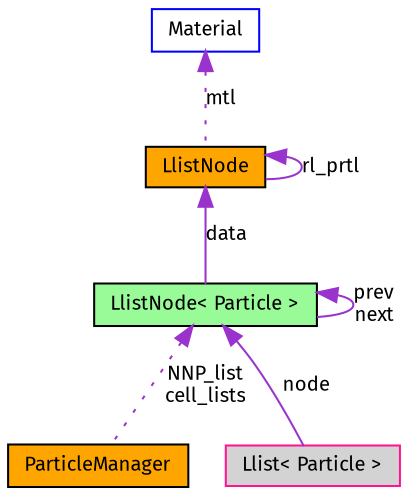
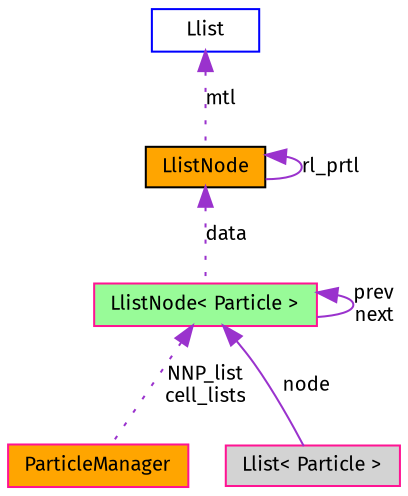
node "Material": label "Material" -> "Llist"
edge "LlistNode< Particle >" -> "LlistNode": style solid -> dotted
node "LlistNode< Particle >": color black -> deeppink
node "ParticleManager": color black -> deeppink
